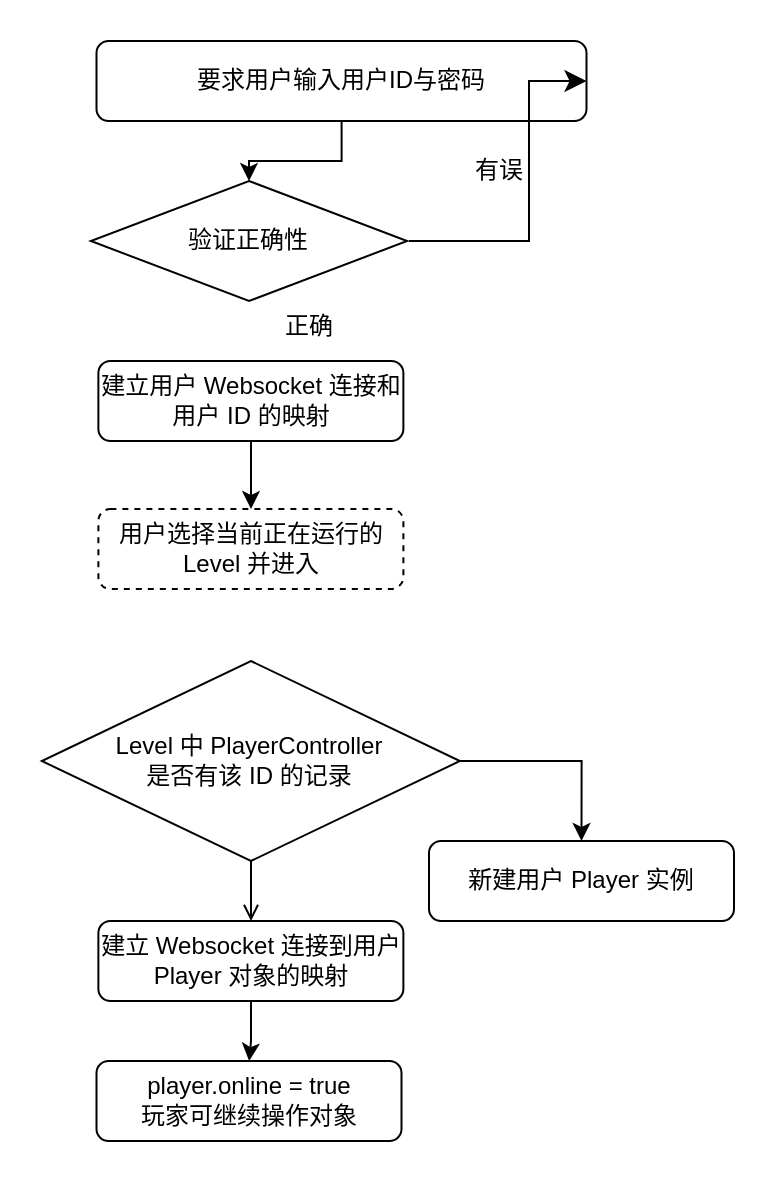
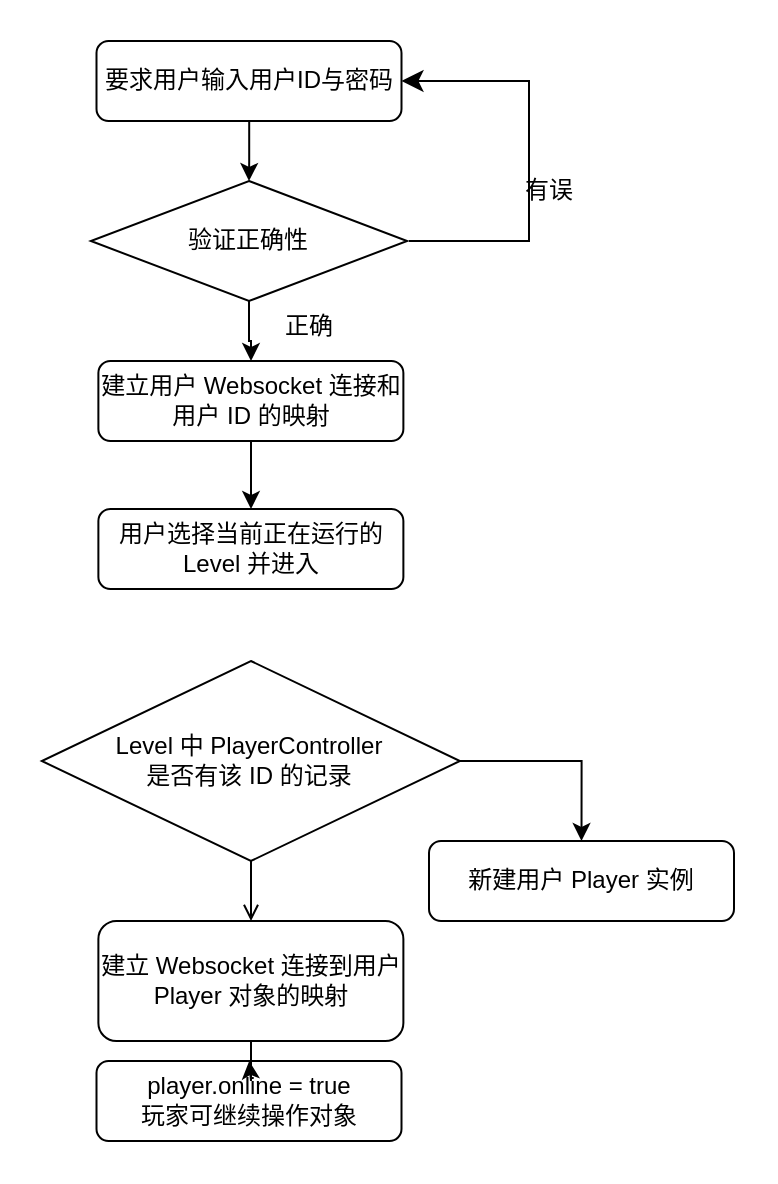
node "要求用户输入用户ID与密码": size 490x80 -> 305x80
node "有误": moved (499, 171) -> (549, 191)
edge "验证正确性" -> "建立用户 Websocket 连接和用户 ID 的映射": added
node "用户选择当前正在运行的 Level 并进入": style dashed -> solid
node "建立 Websocket 连接到用户 Player 对象的映射": size 305x80 -> 305x120
